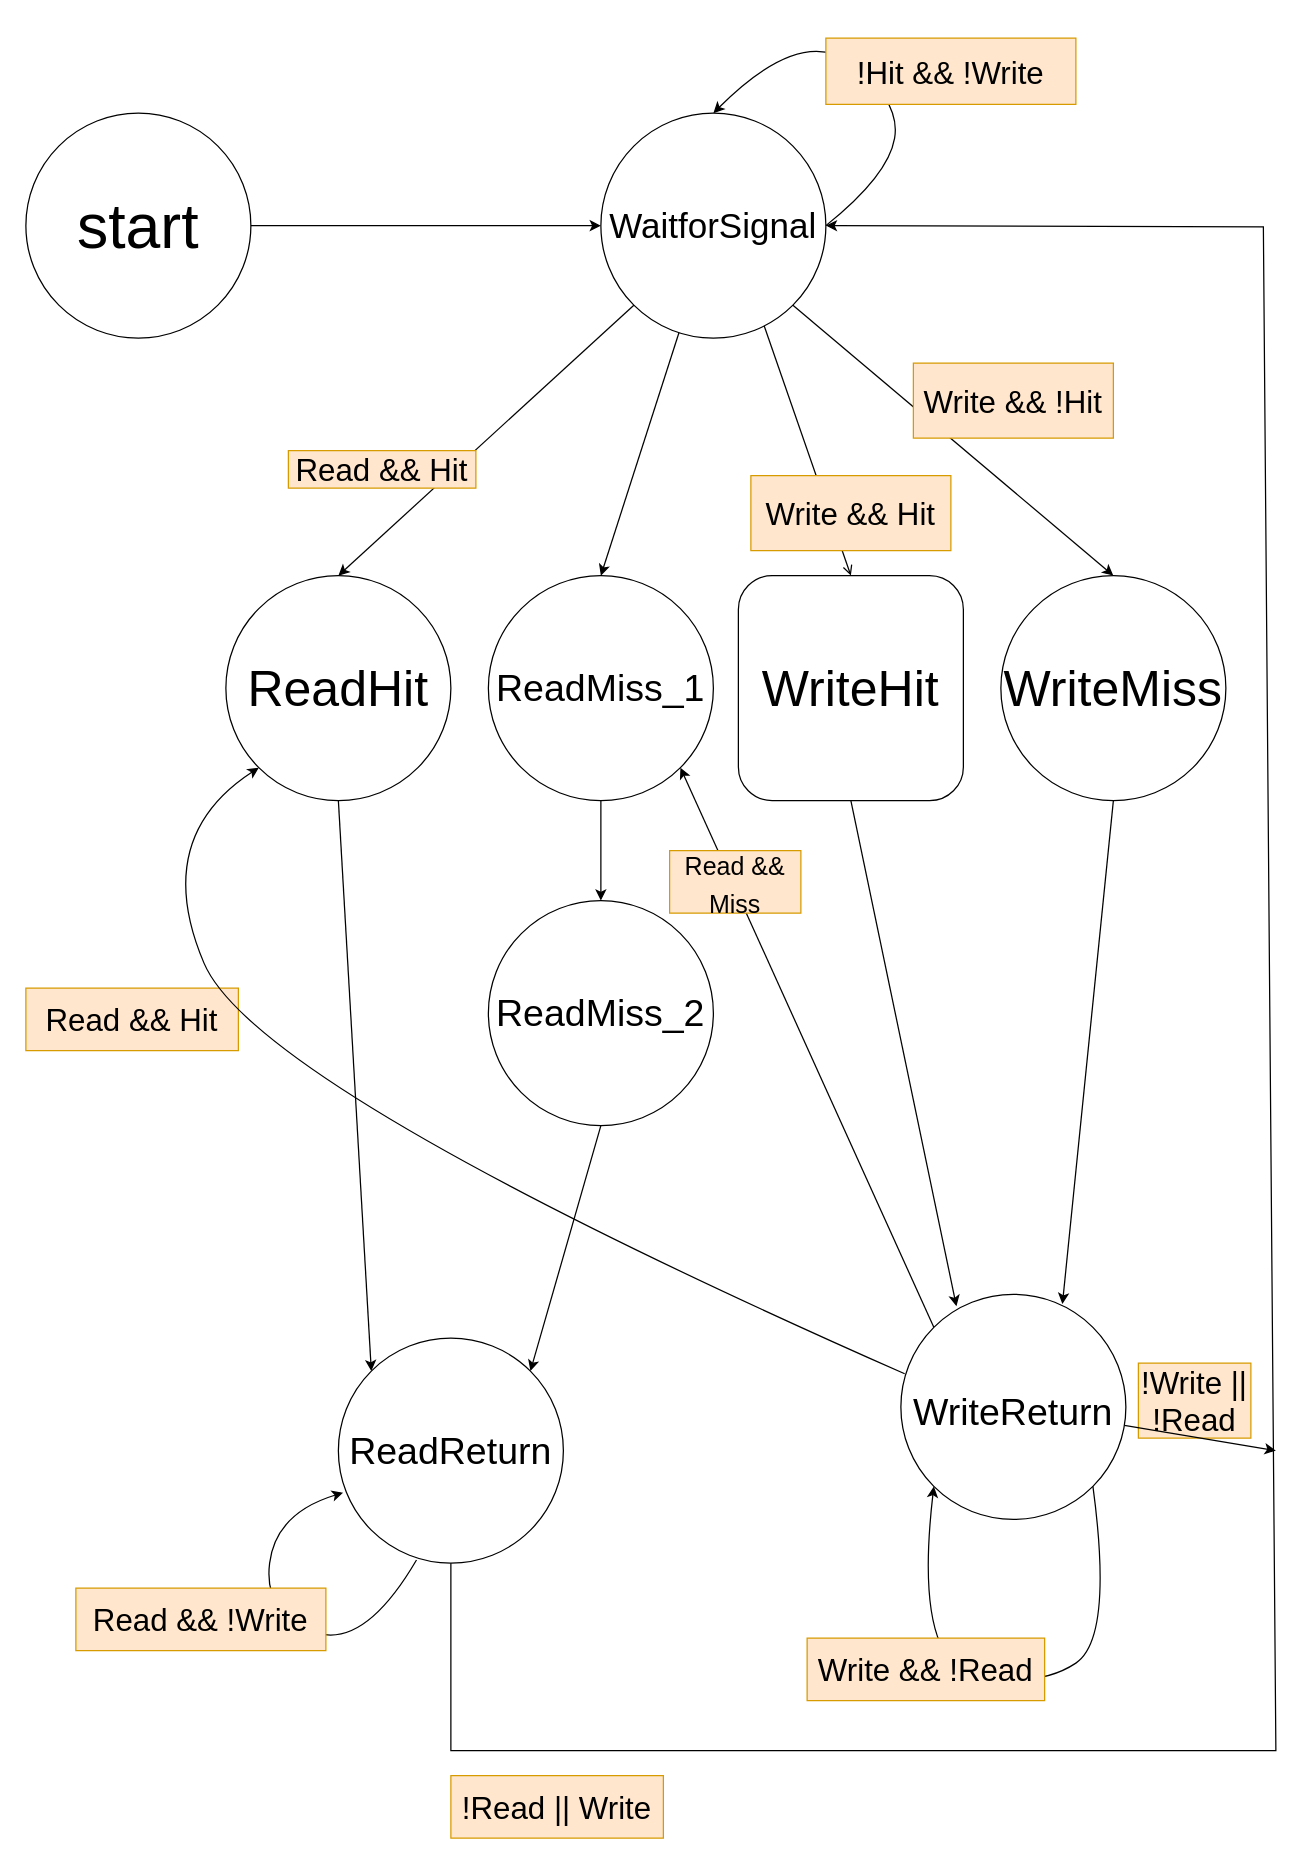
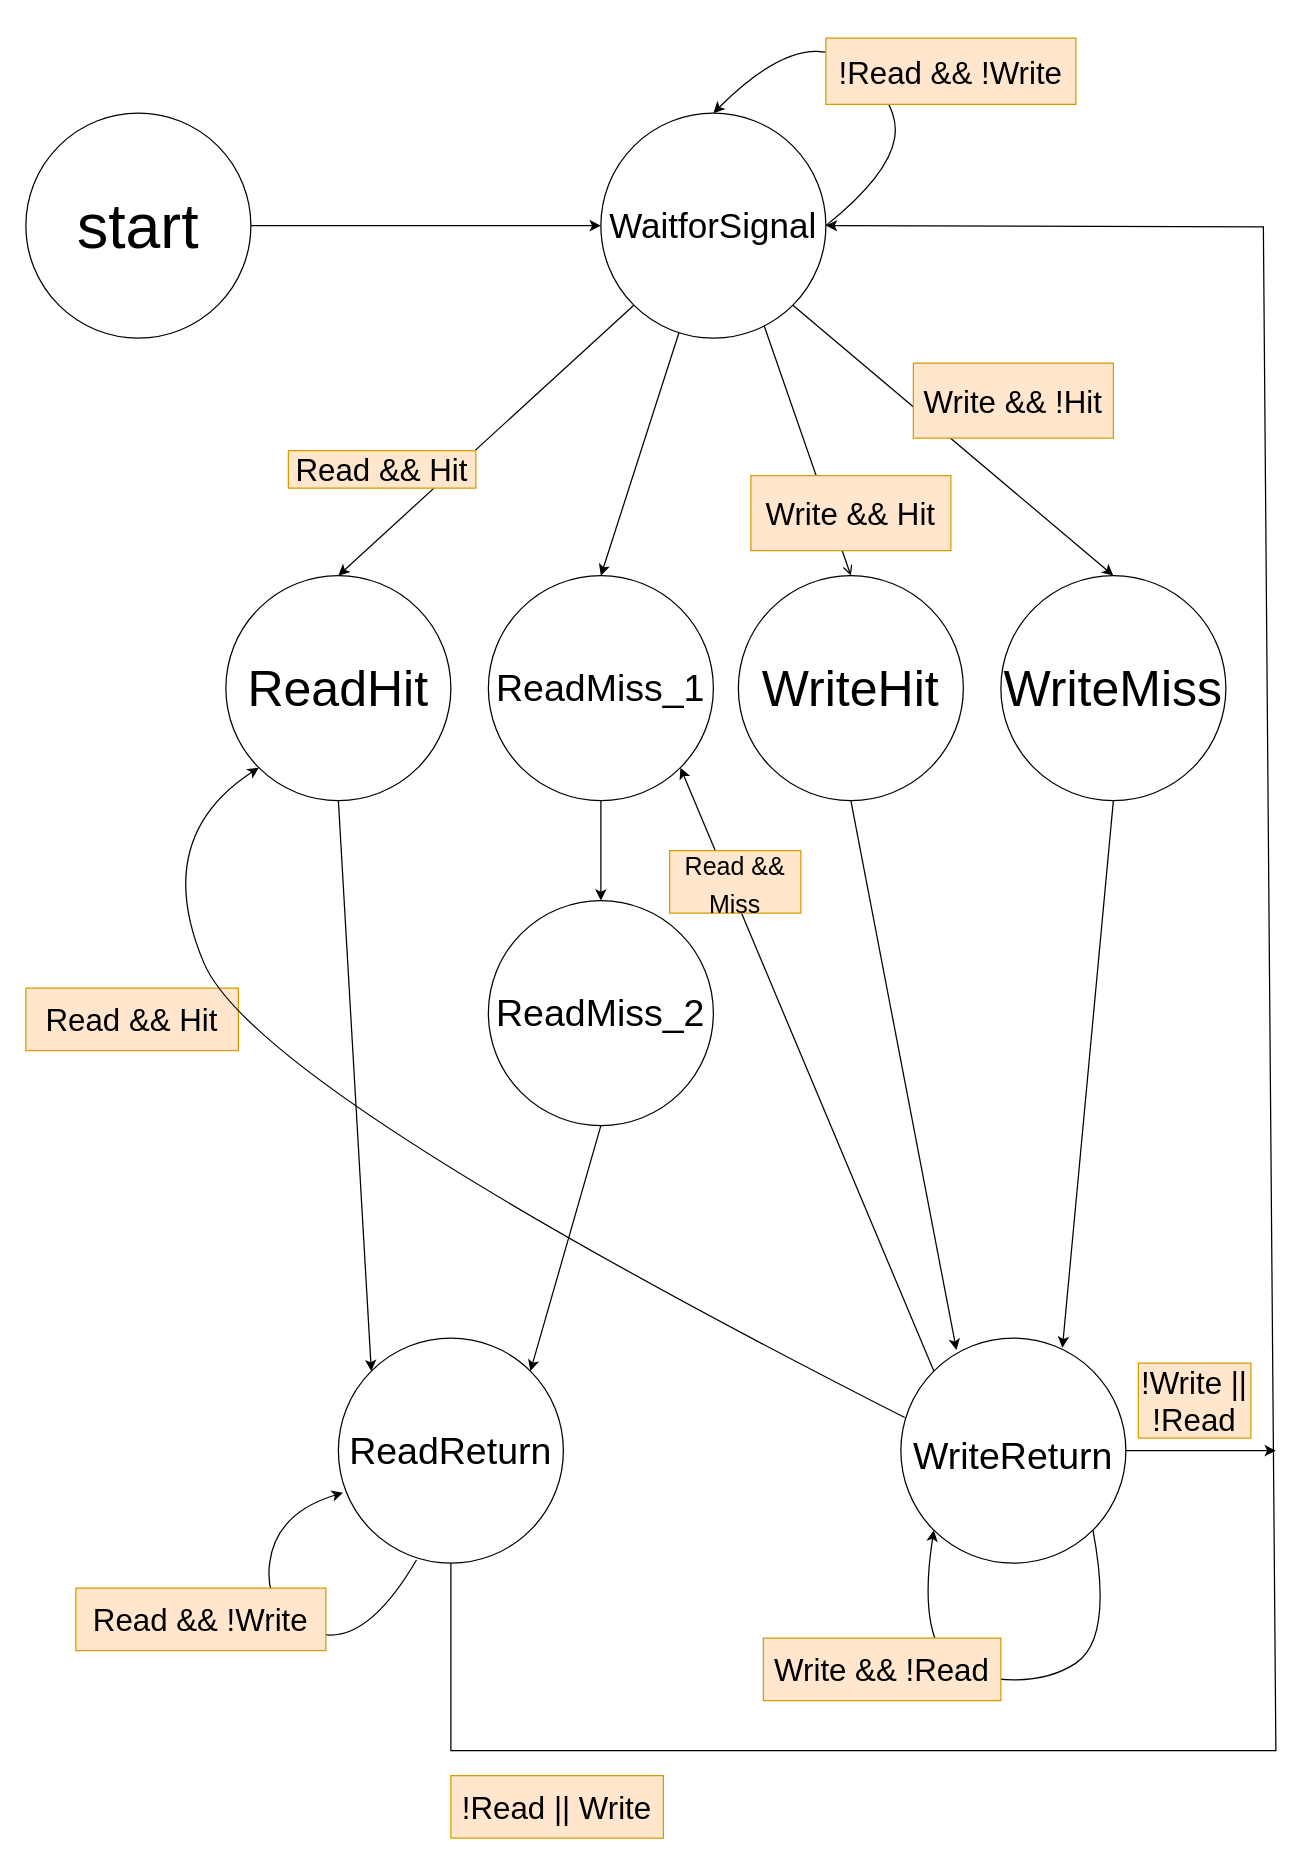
node "!Hit && !Write": label "!Hit && !Write" -> "!Read && !Write"
node "WriteHit": shape rounded rectangle -> ellipse
node "WriteReturn": moved (1013, 1407) -> (1013, 1451)
node "Write && !Read": moved (926, 1669) -> (882, 1669)
